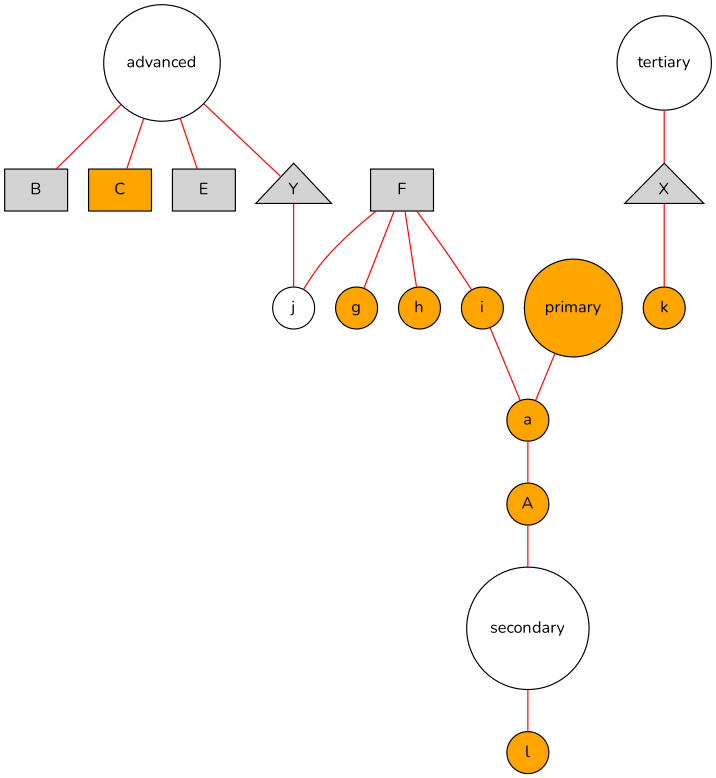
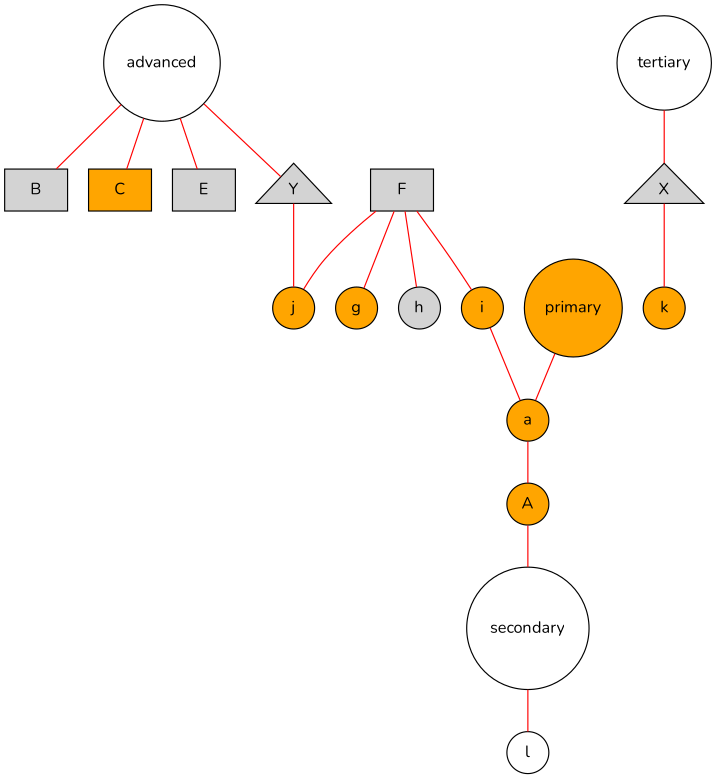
node "j": fillcolor white -> orange
node "h": fillcolor orange -> lightgrey
node "l": fillcolor orange -> white
